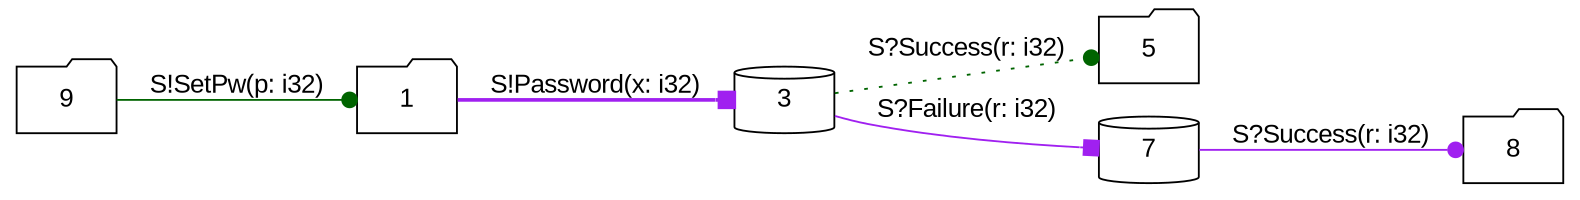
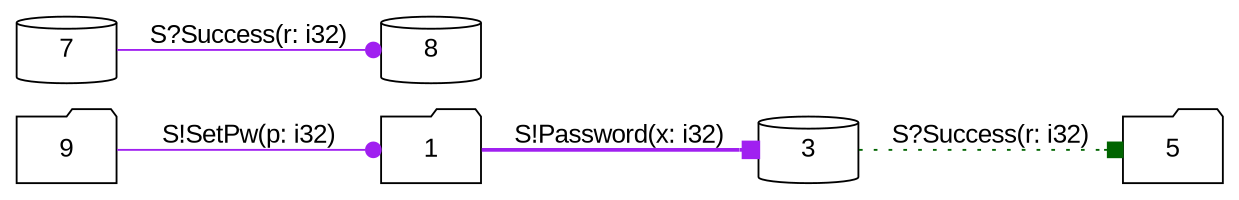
edge "3" -> "5": arrowhead dot -> box
edge "9" -> "1": color darkgreen -> purple
edge "3" -> "7": removed, label "S?Failure(r: i32)"
node "8": shape folder -> cylinder
